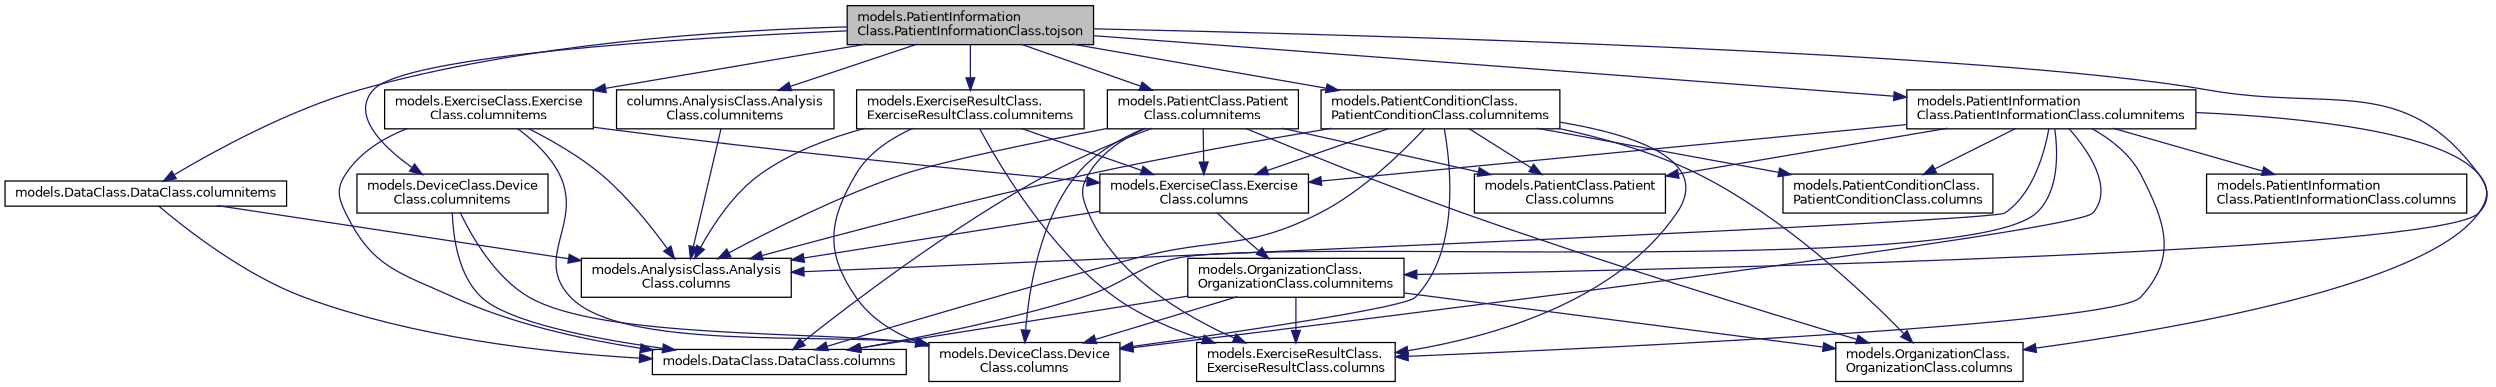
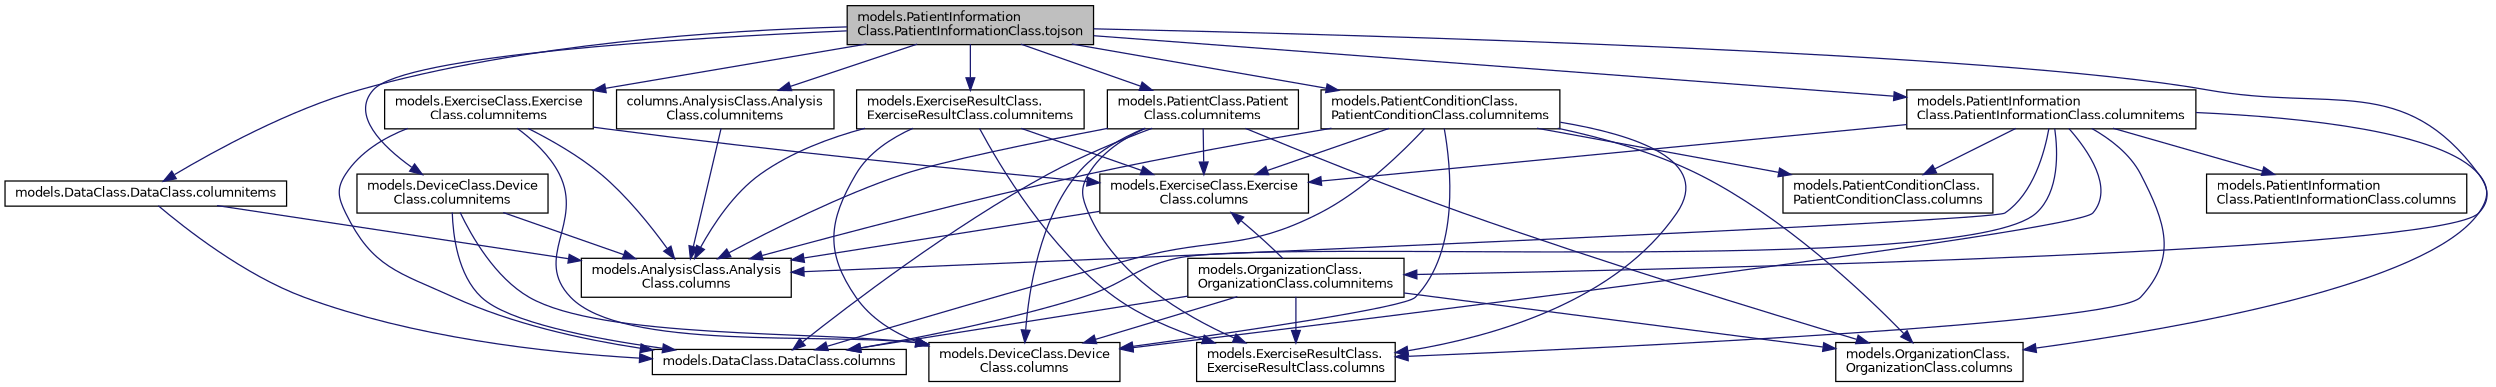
node "models.PatientClass.Patient Class.columns": removed
edge "models.ExerciseClass.Exercise Class.columns" -> "models.OrganizationClass. OrganizationClass.columnitems": reversed
edge "models.DeviceClass.Device Class.columnitems" -> "models.AnalysisClass.Analysis Class.columns": added
